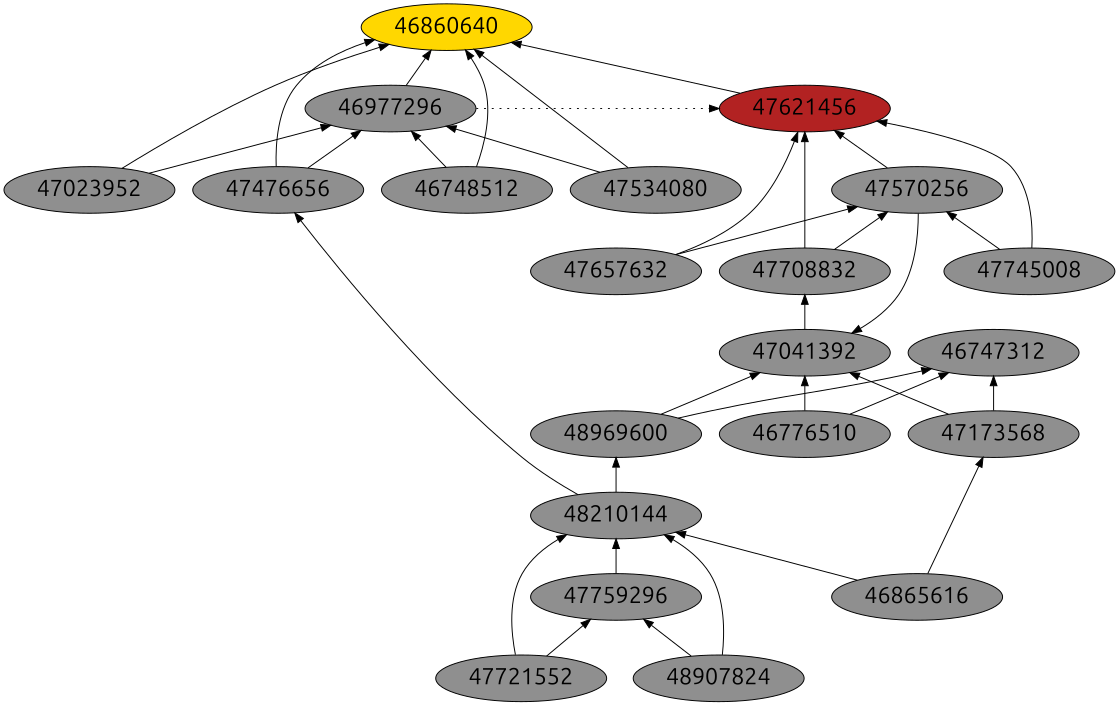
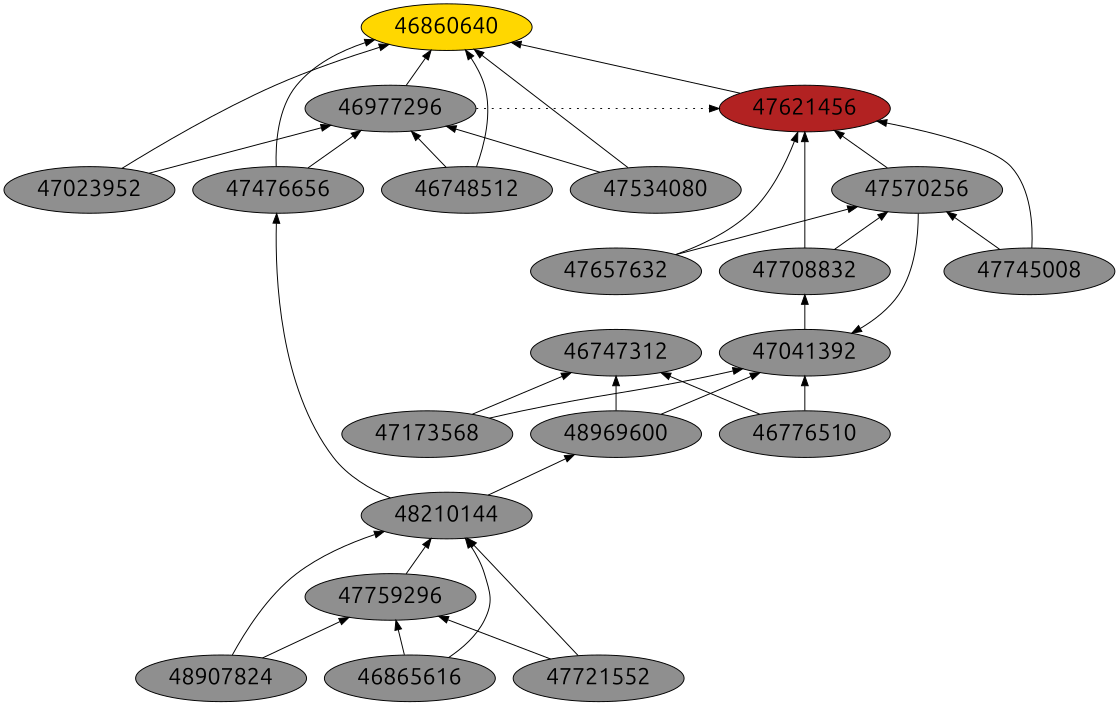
edge "46865616" -> "47173568": now "46865616" -> "47759296"
